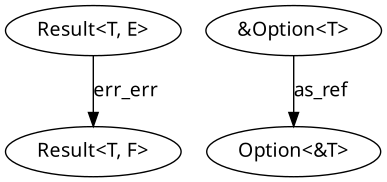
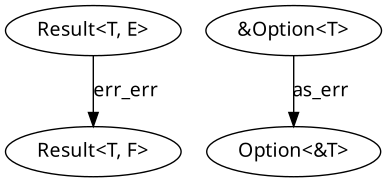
edge "&Option<T>" -> "Option<&T>": label "as_ref" -> "as_err"
